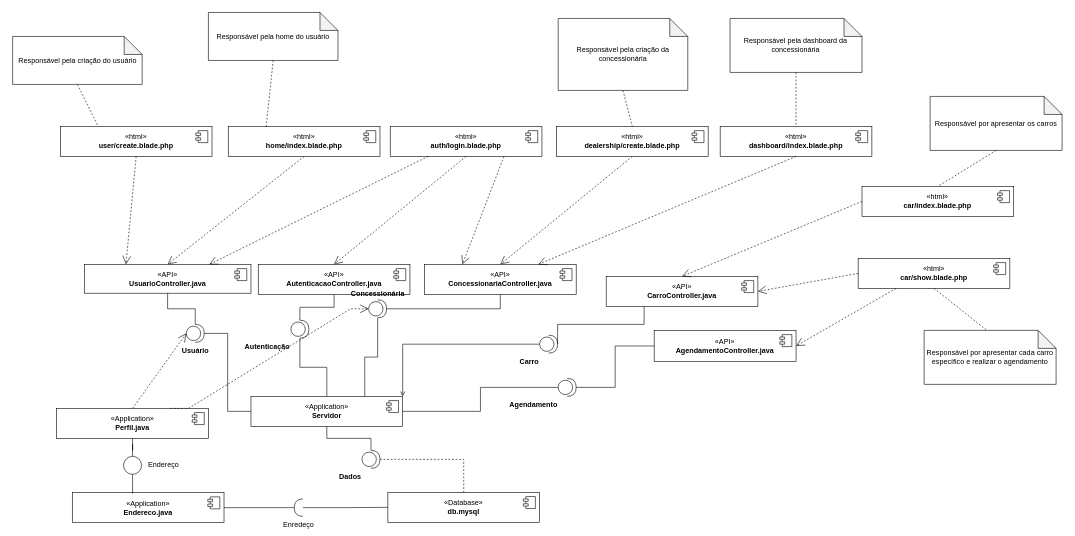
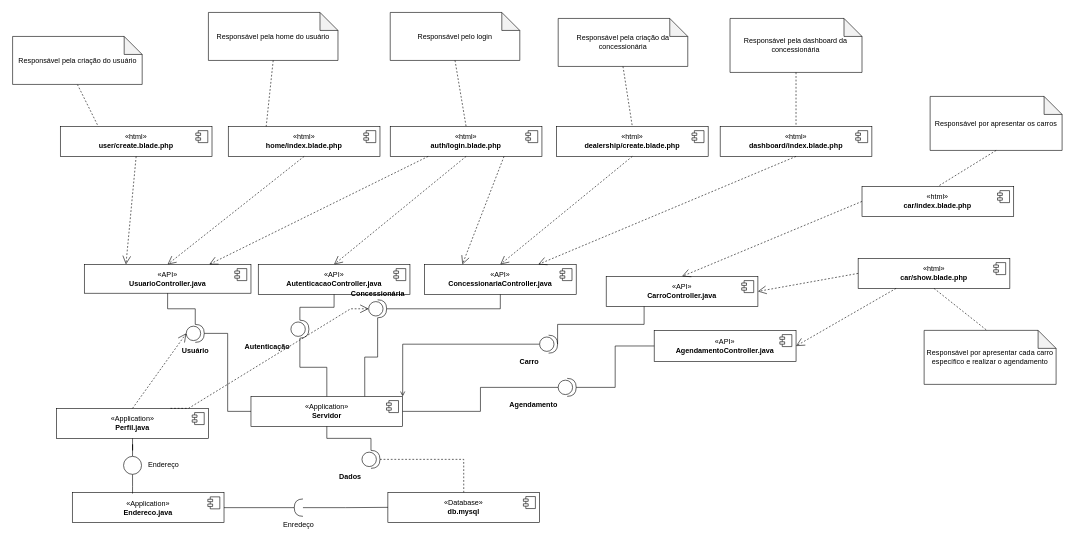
node "Responsável pelo login": added
node "Responsável pela criação da concessionária": size 130x72 -> 130x48
edge "Responsável pelo login" -- "«html» auth/login.blade.php": added
